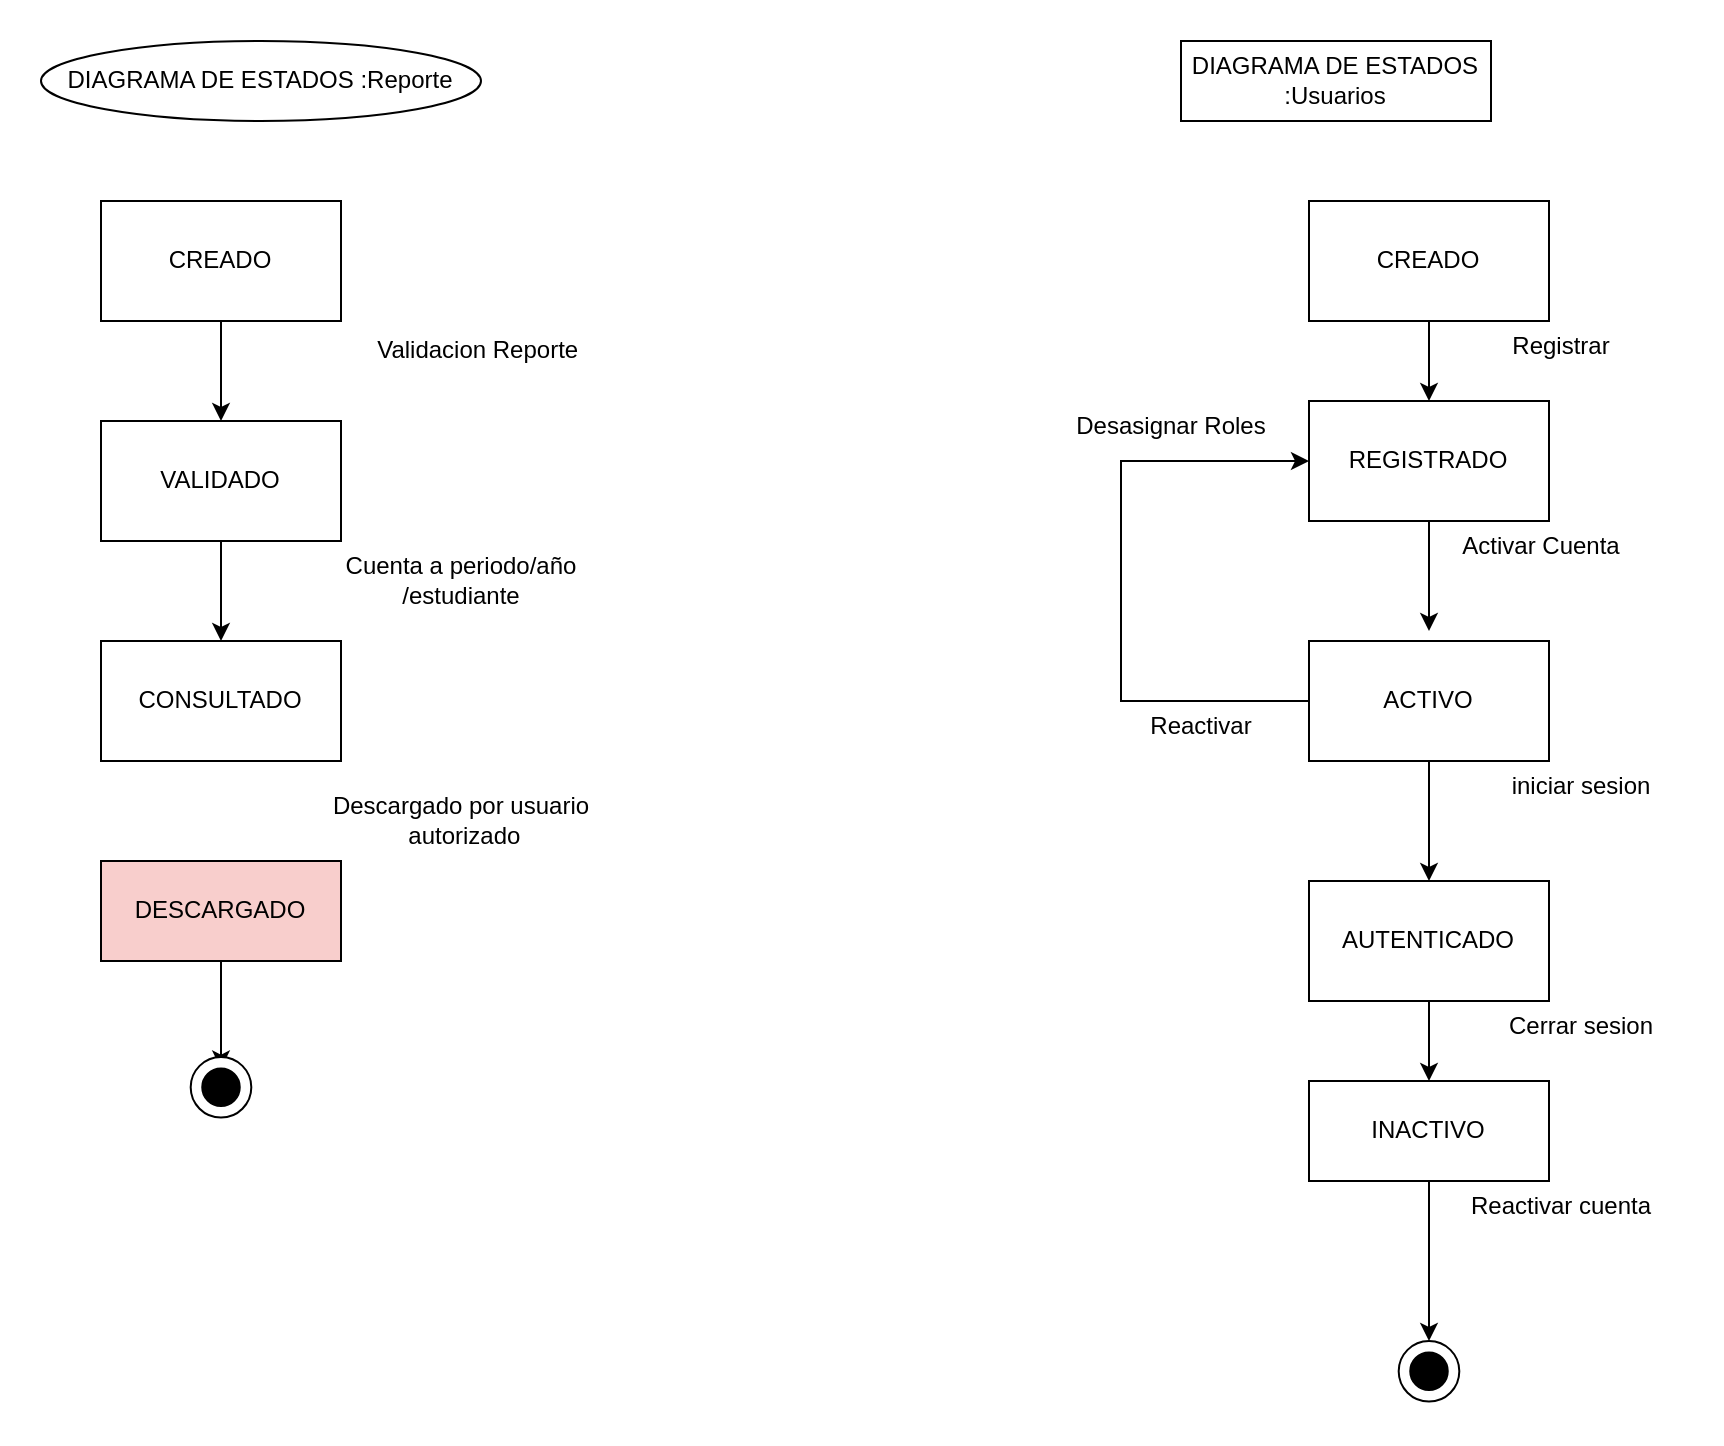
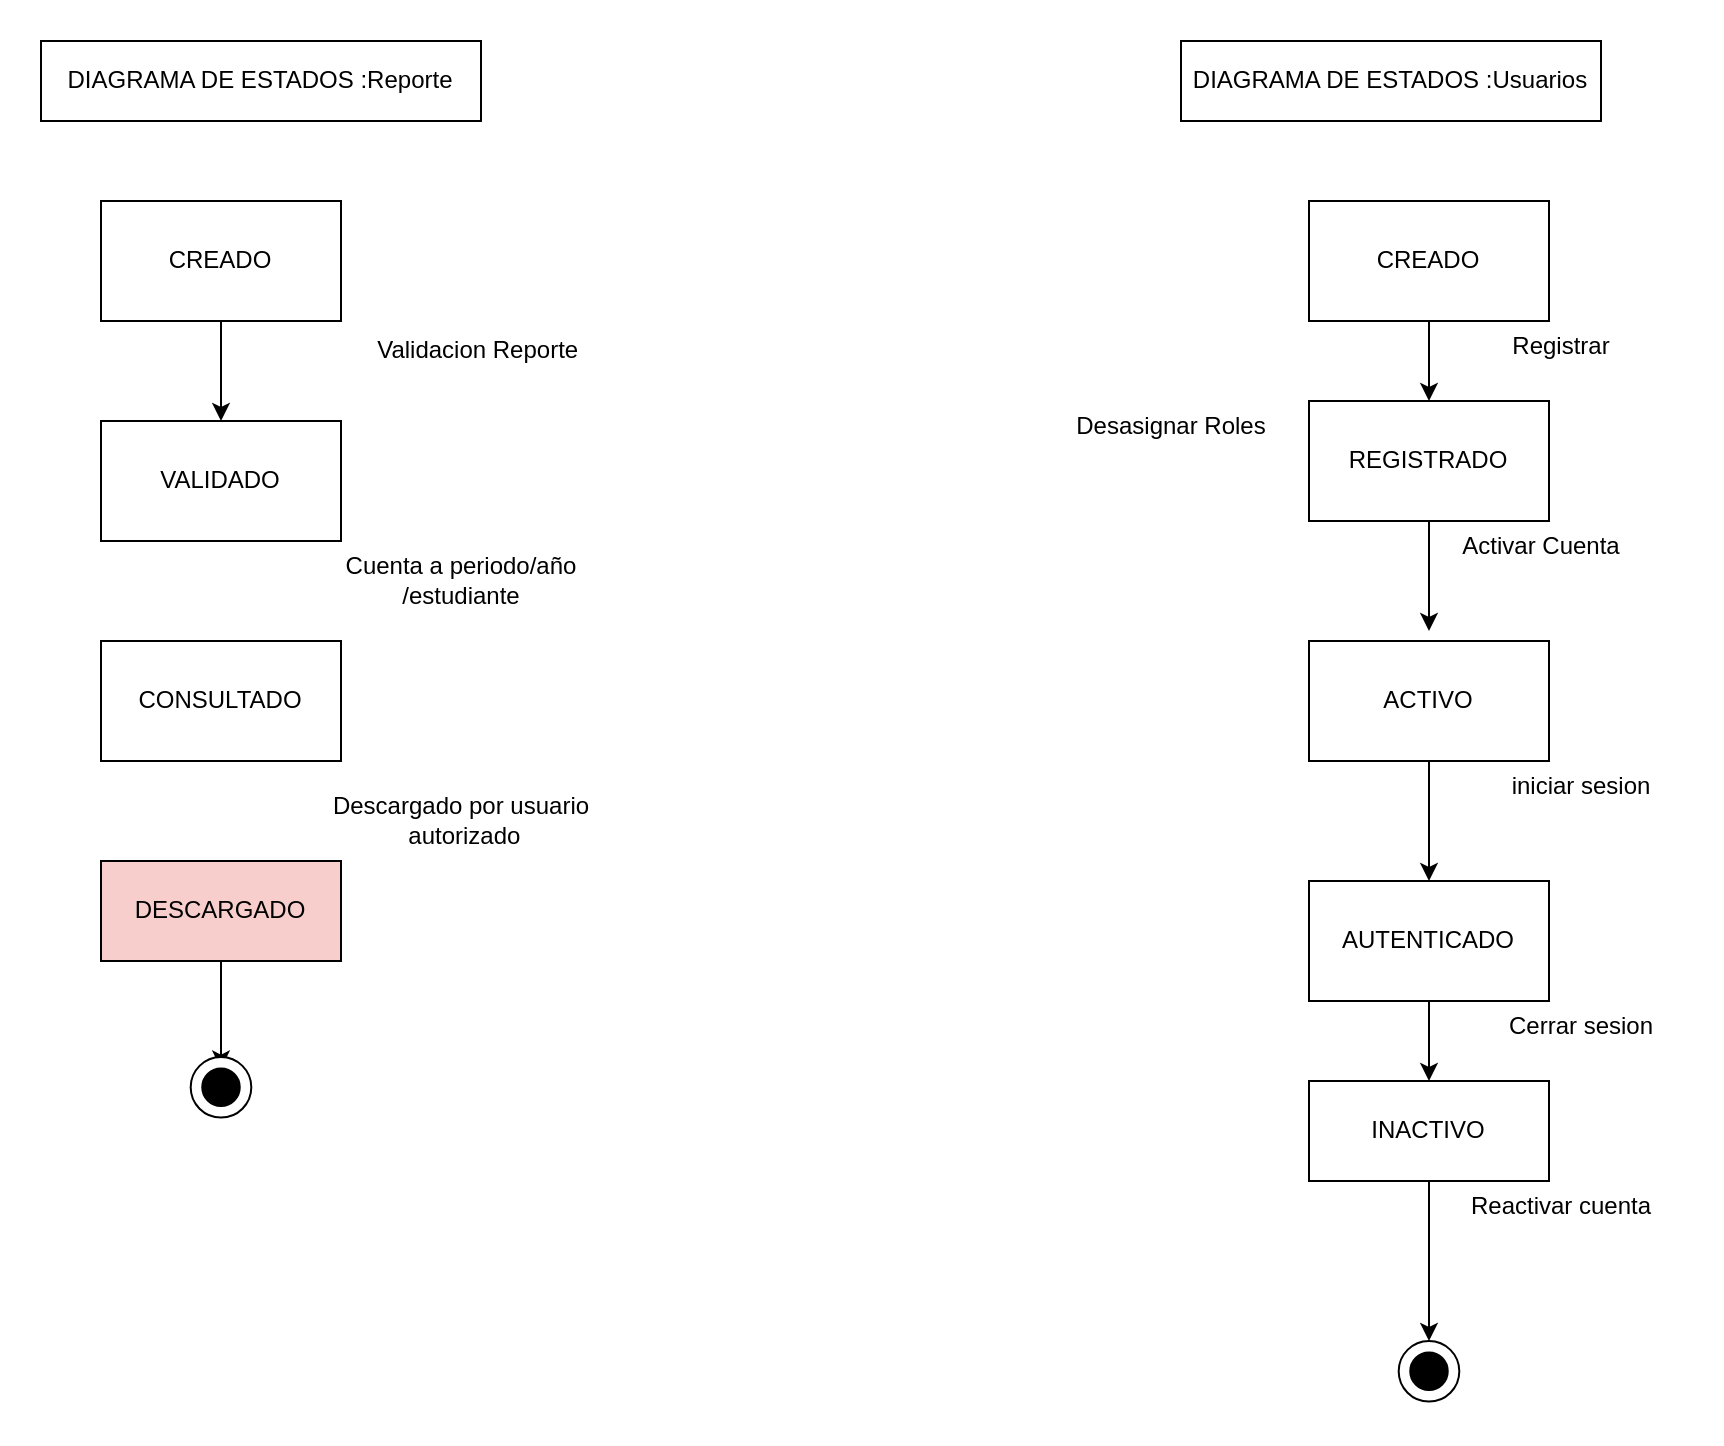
node "DIAGRAMA DE ESTADOS :Reporte": shape ellipse -> rectangle
node "DIAGRAMA DE ESTADOS :Usuarios": size 310x80 -> 420x80
edge "VALIDADO" -> "CONSULTADO": removed
edge "ACTIVO" -> "REGISTRADO": removed
node "Reactivar": removed
